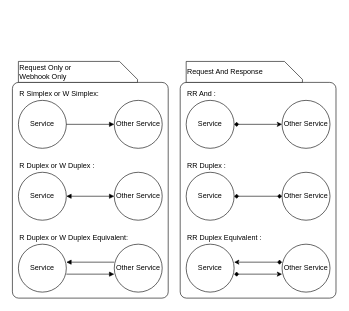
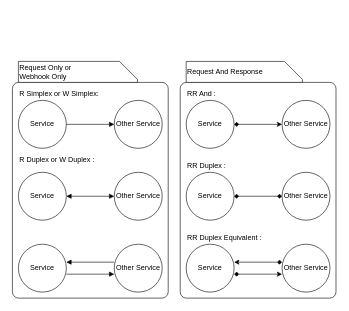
node "R Duplex or W Duplex :": moved (60, 167) -> (60, 161)
node "R Duplex or W Duplex Equivalent:": removed
